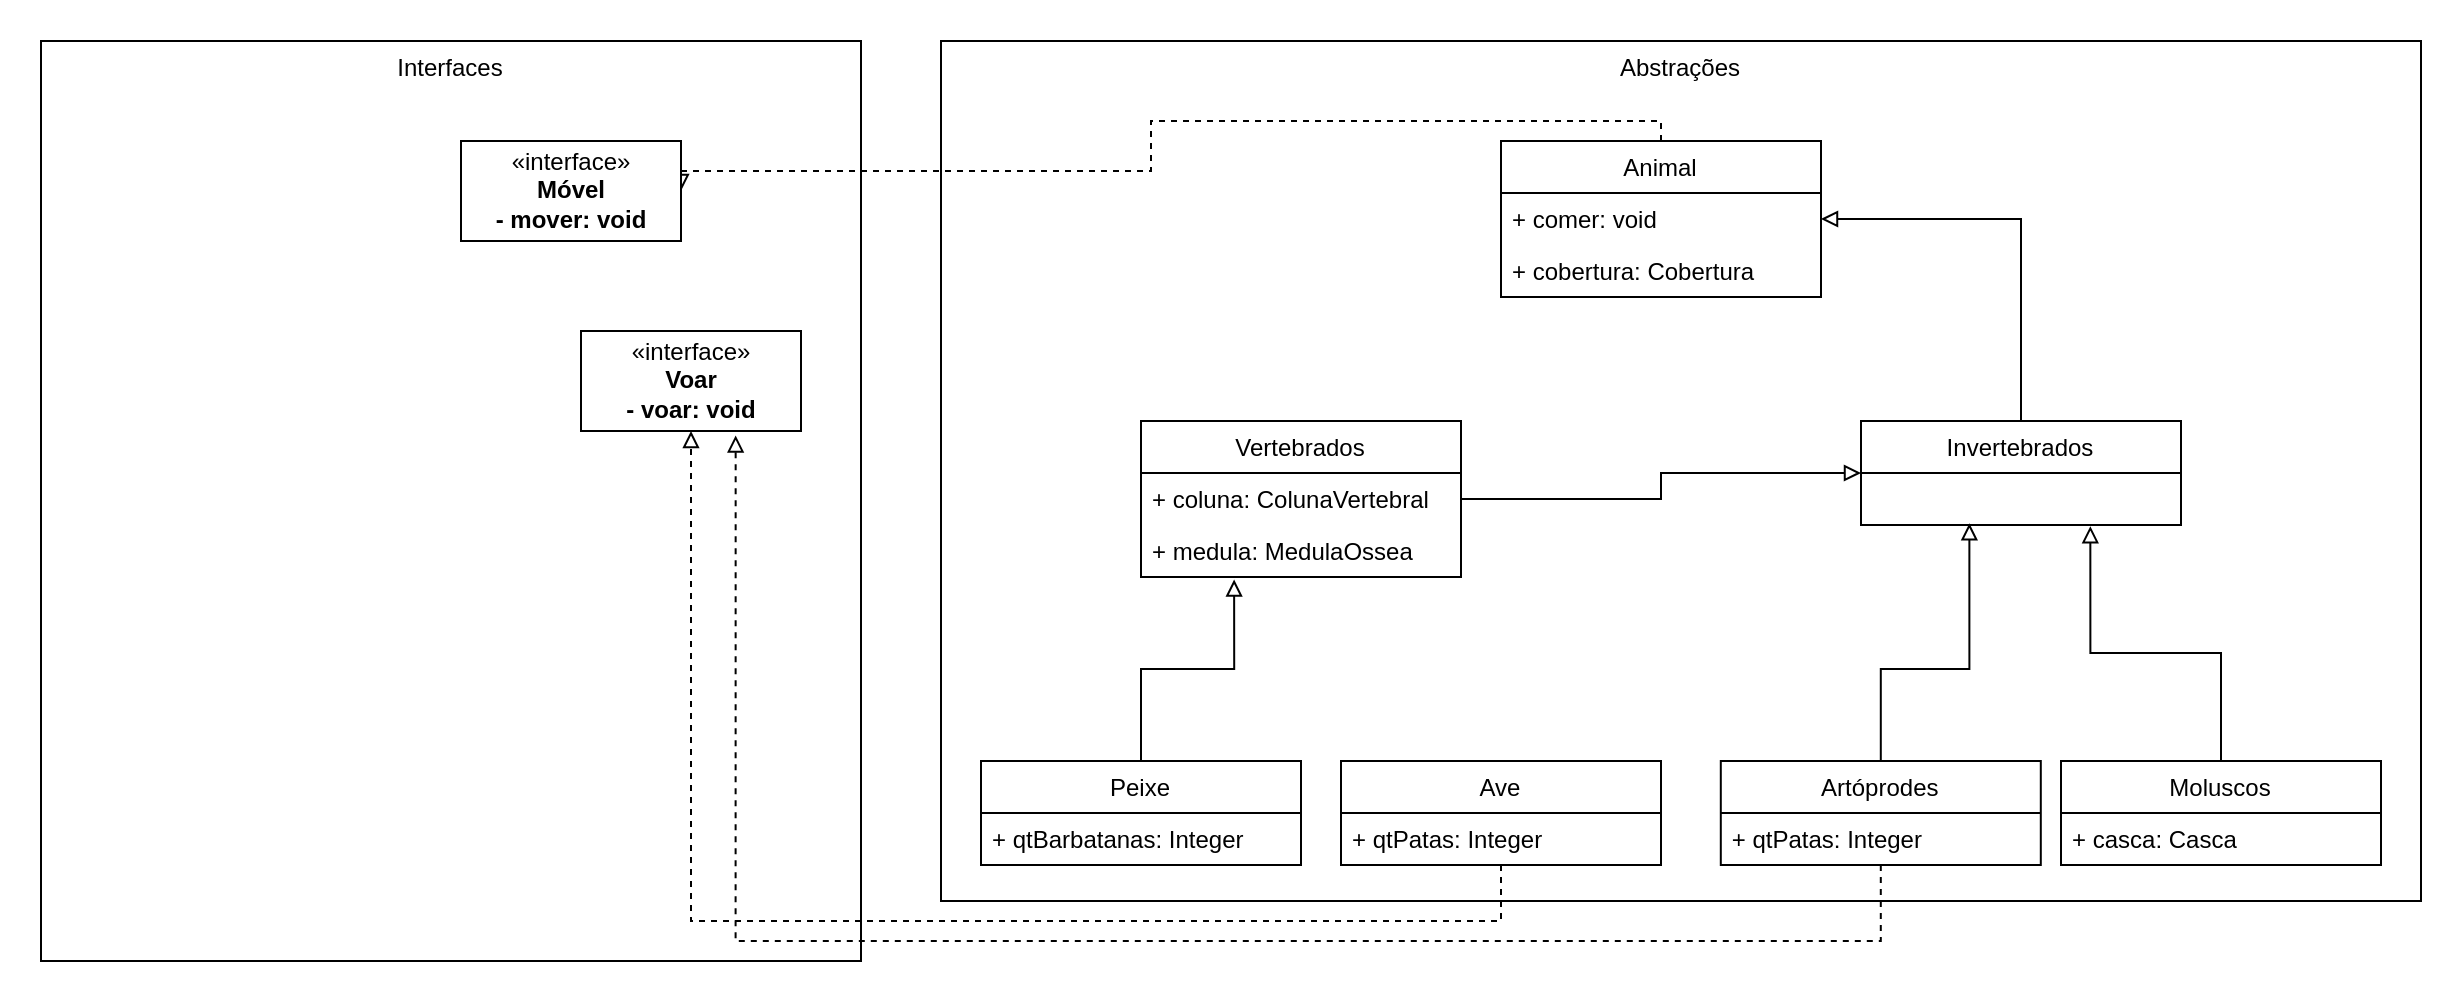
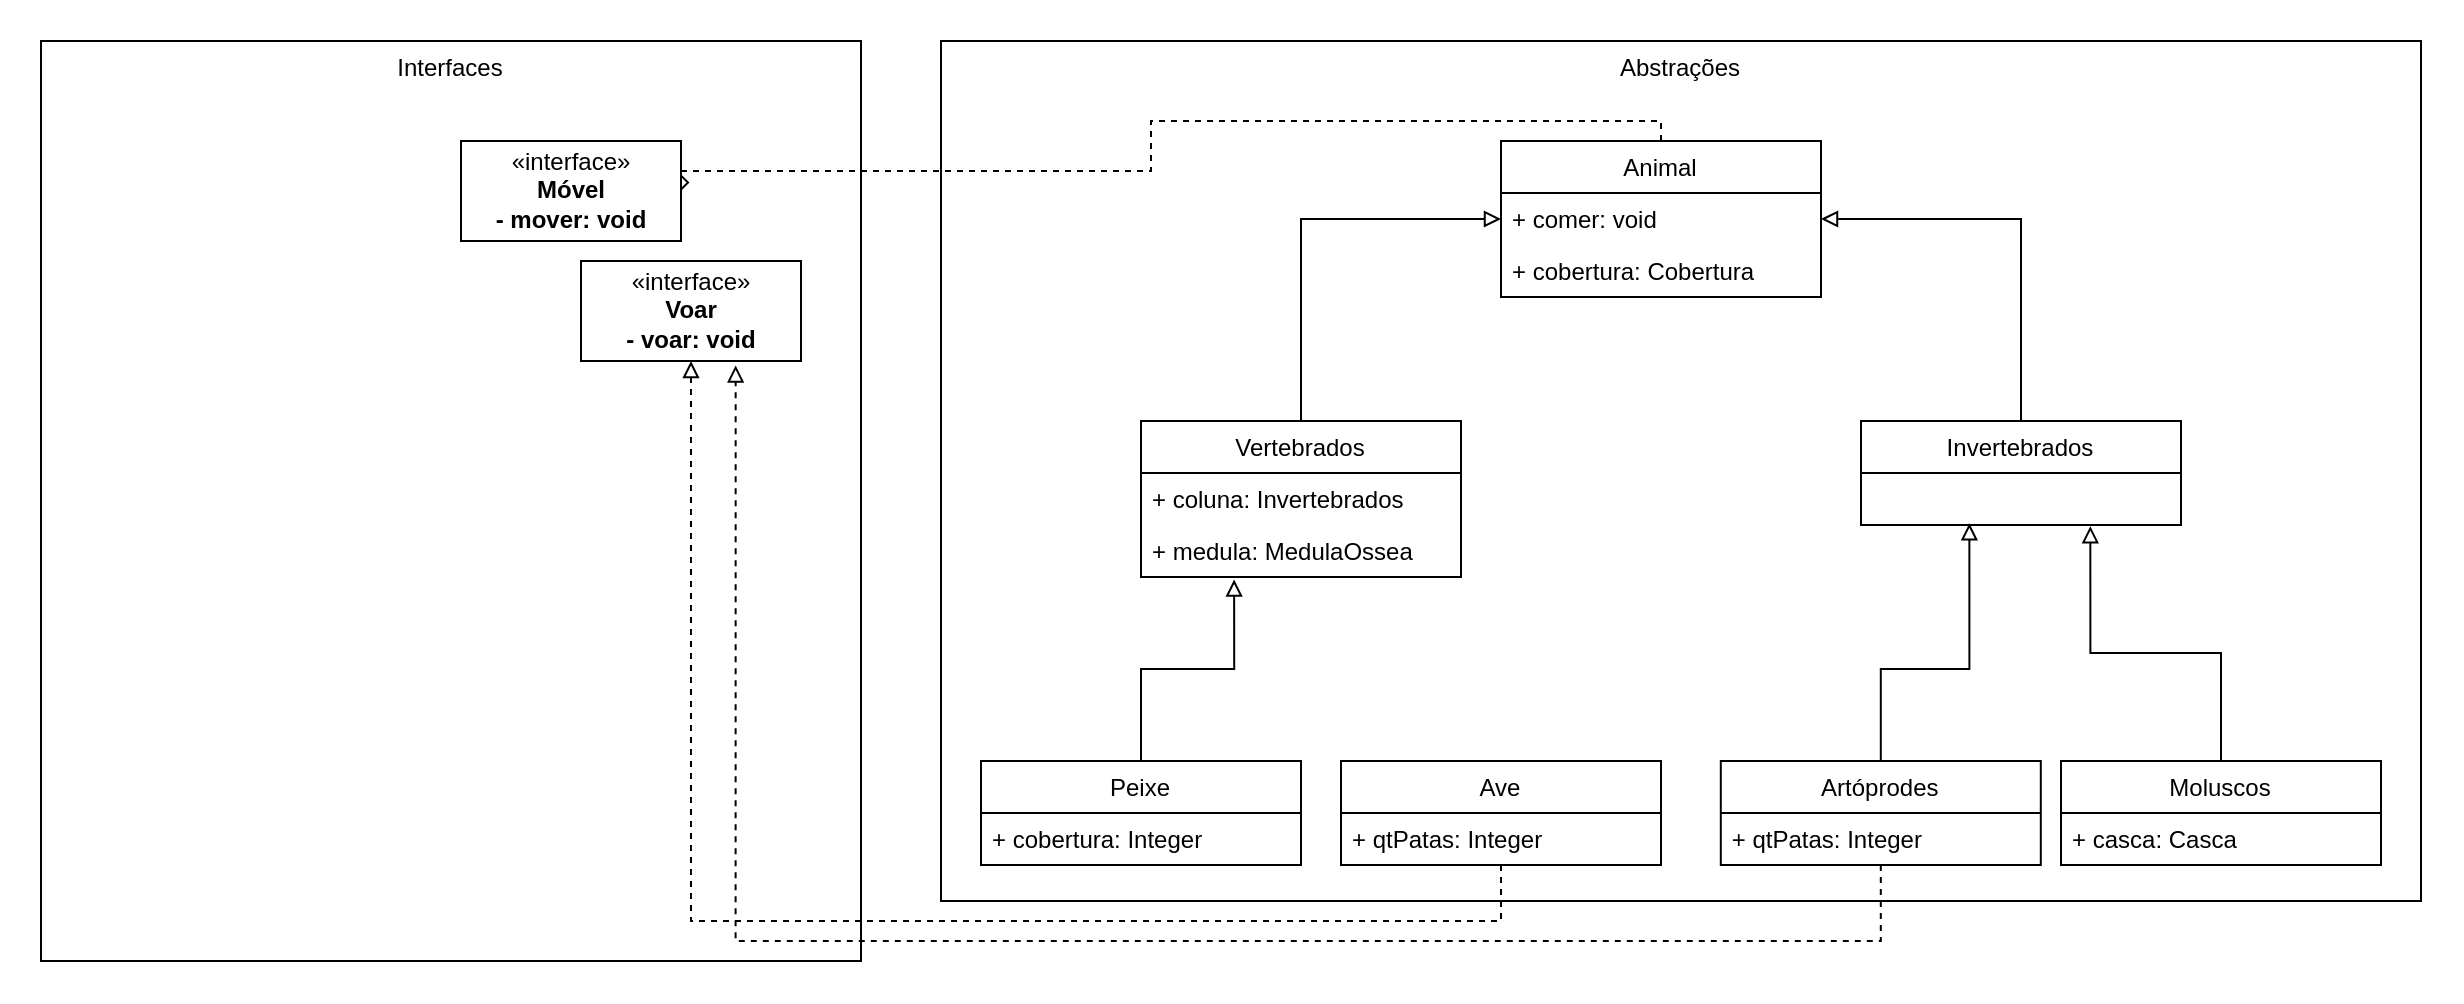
edge "Animal" -> "«interface» Móvel - mover: void": arrowhead block -> diamond
node "«interface» Voar - voar: void": moved (691, 381) -> (691, 311)
edge "Vertebrados" -> "Invertebrados": now "Vertebrados" -> "+ comer: void"
node "+ coluna: ColunaVertebral": label "+ coluna: ColunaVertebral" -> "+ coluna: Invertebrados"
node "+ qtBarbatanas: Integer": label "+ qtBarbatanas: Integer" -> "+ cobertura: Integer"
